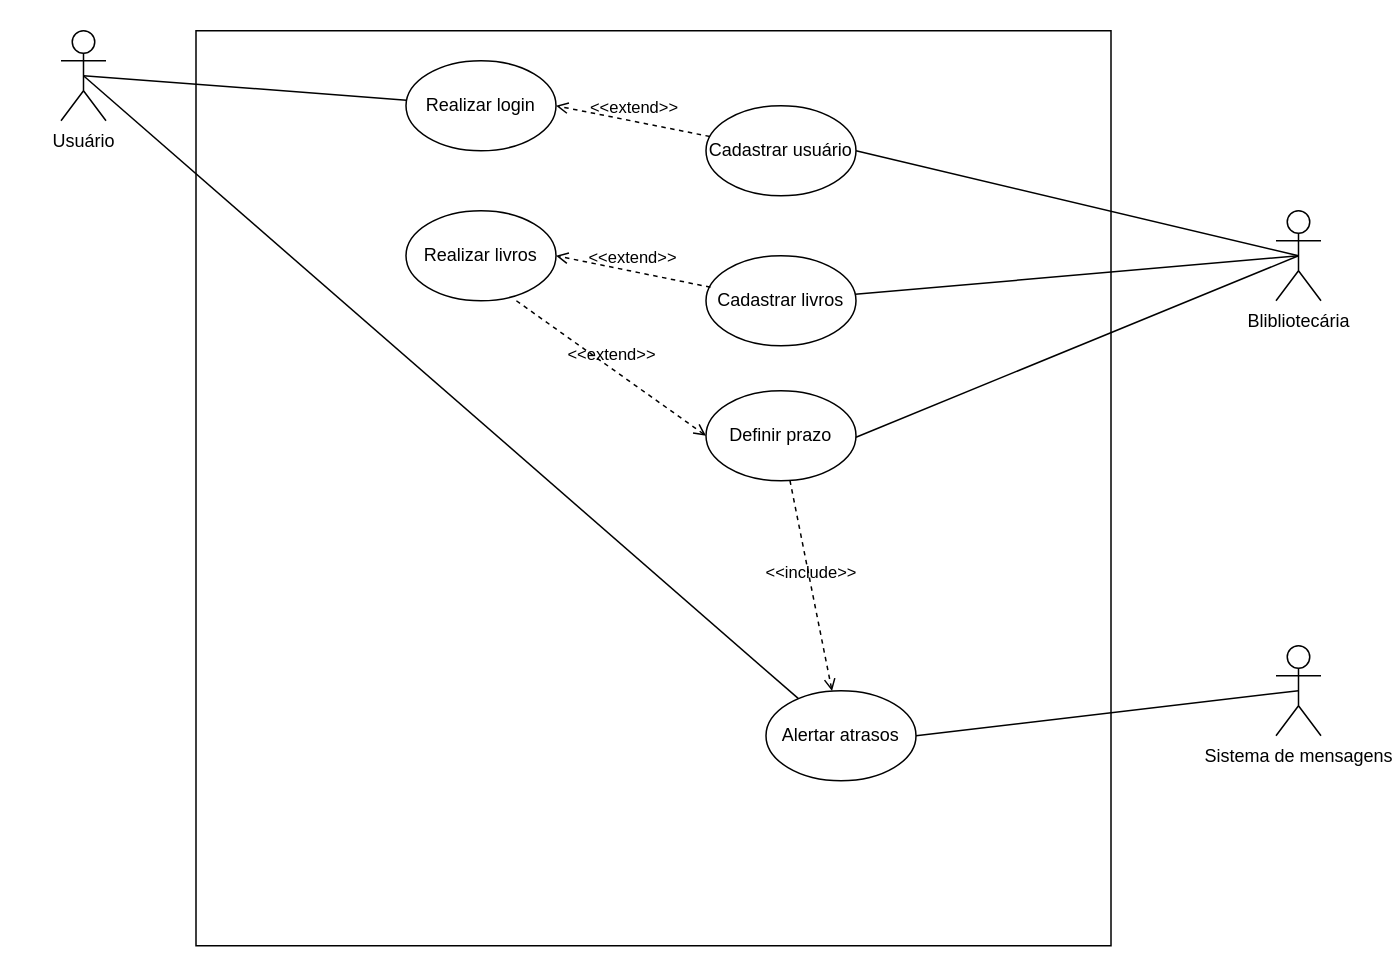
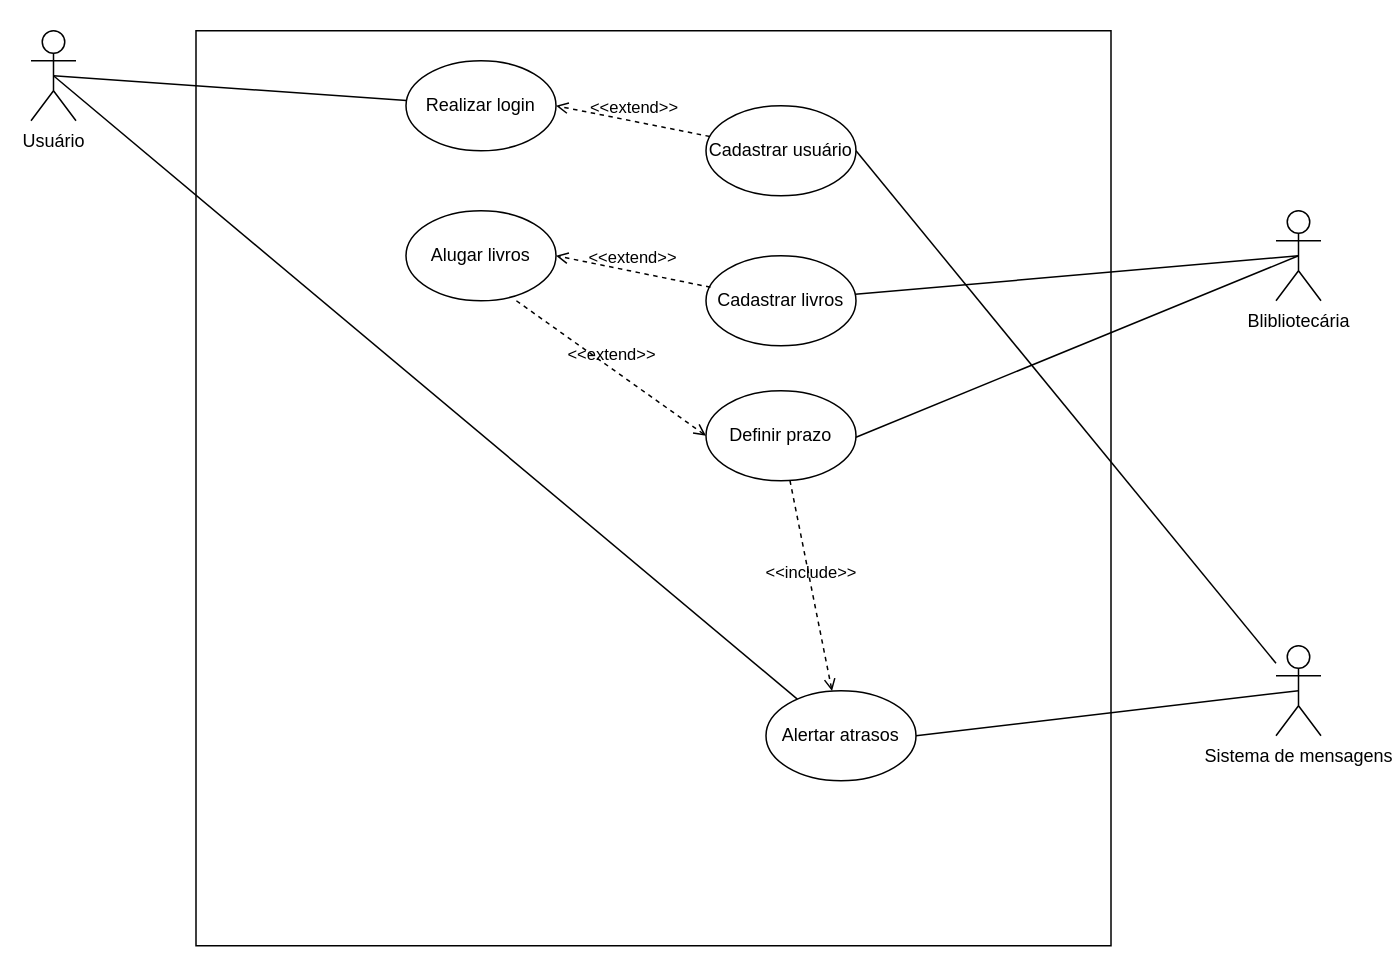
node "Usuário": moved (83, 76) -> (53, 76)
edge "Cadastrar usuário" -- "Blibliotecária": now "Cadastrar usuário" -- "Sistema de mensagens"
node "Realizar livros": label "Realizar livros" -> "Alugar livros"
